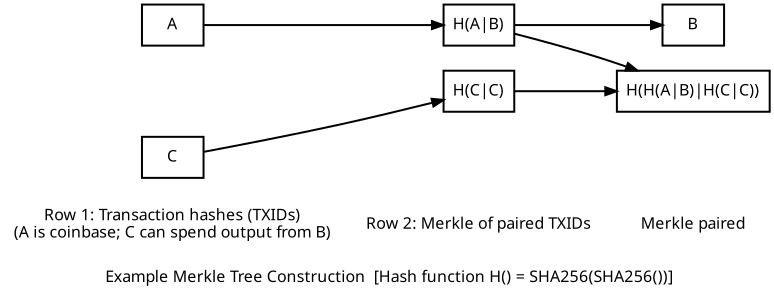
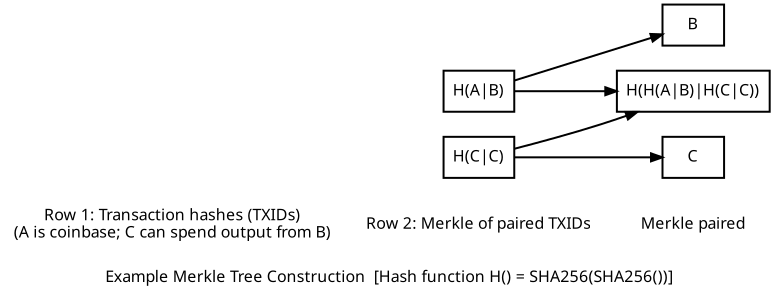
node "A": removed
edge "C" -> "H(C|C)": reversed
